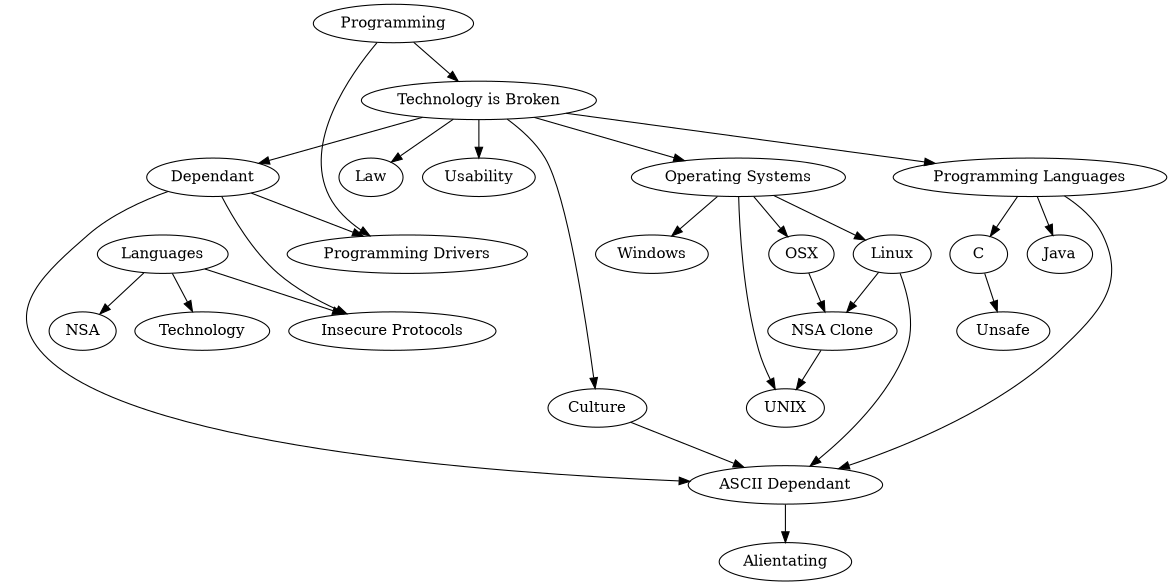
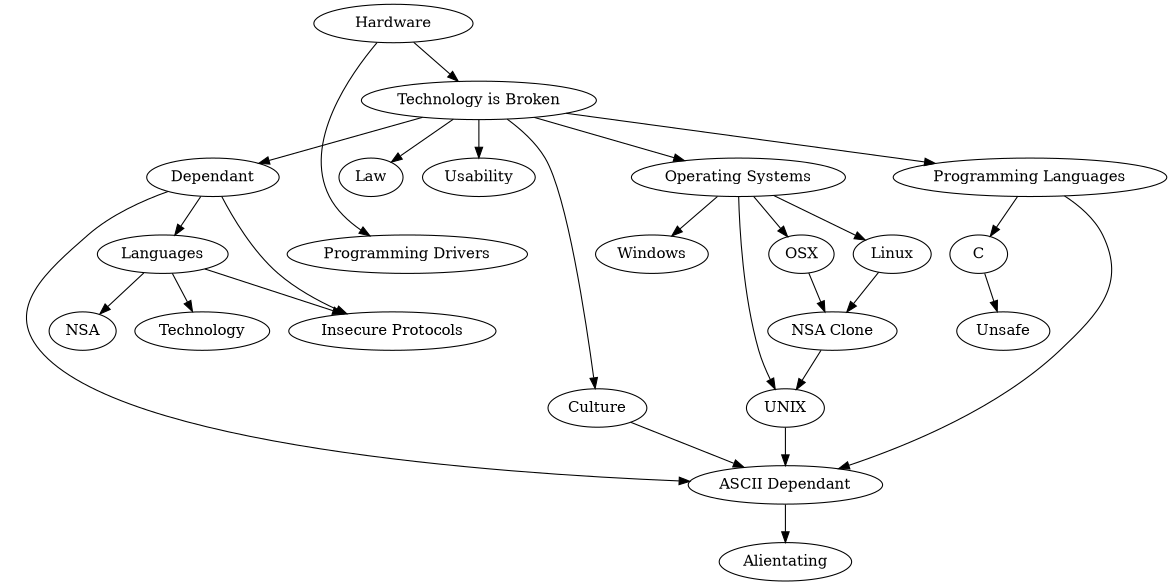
node "Programming": label "Programming" -> "Hardware"
edge "Dependant" -> "Programming Drivers": now "Dependant" -> "Languages"
node "Java": removed
edge "Linux" -> "ASCII Dependant": now "UNIX" -> "ASCII Dependant"
